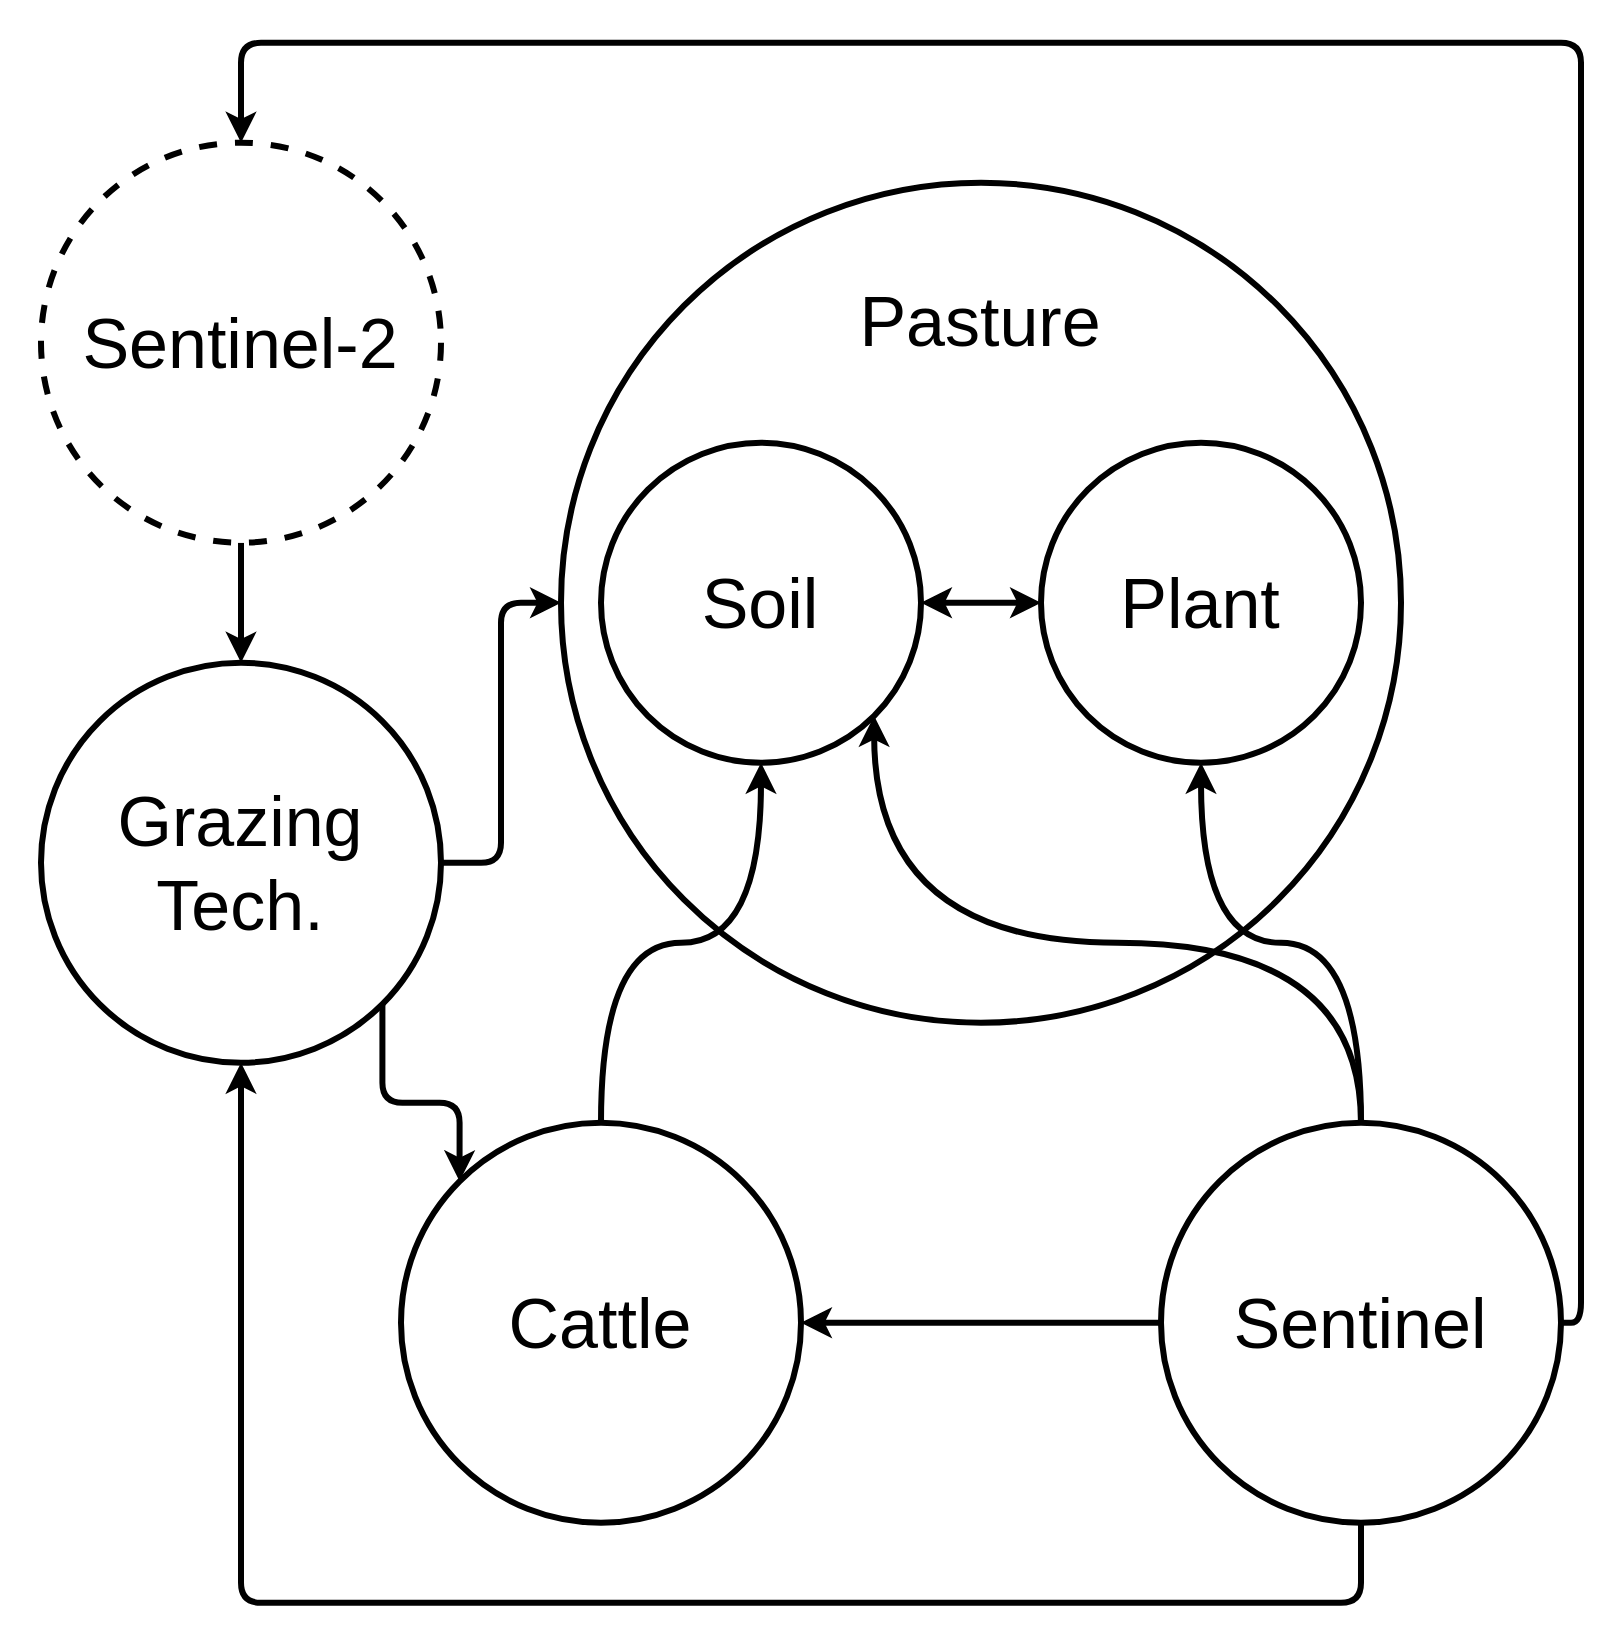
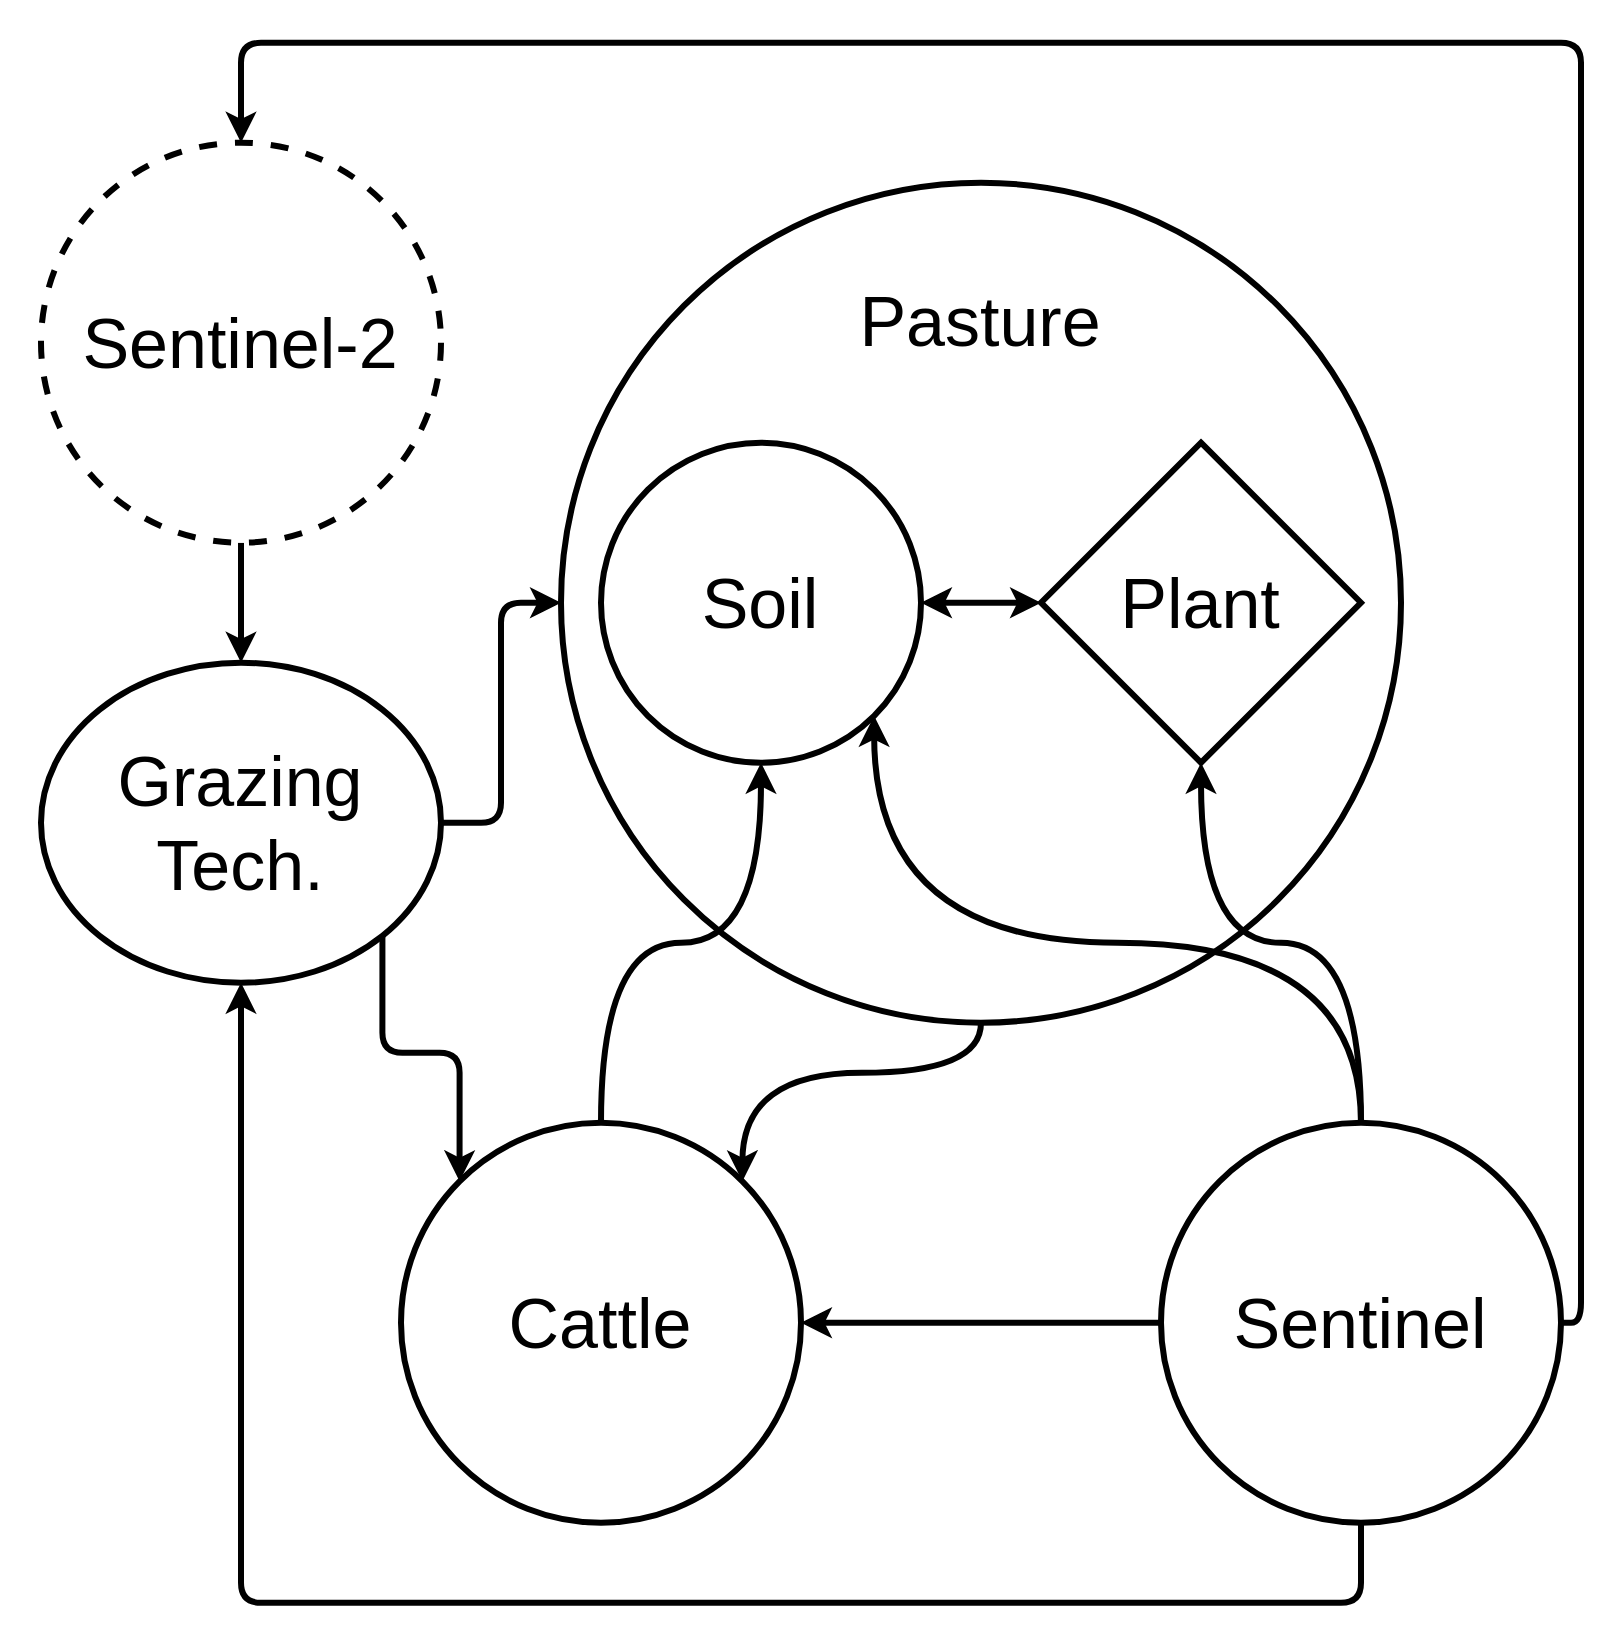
node "Plant": shape ellipse -> diamond
node "Grazing Tech.": size 400x400 -> 400x320
edge "Pasture" -> "Cattle": added
